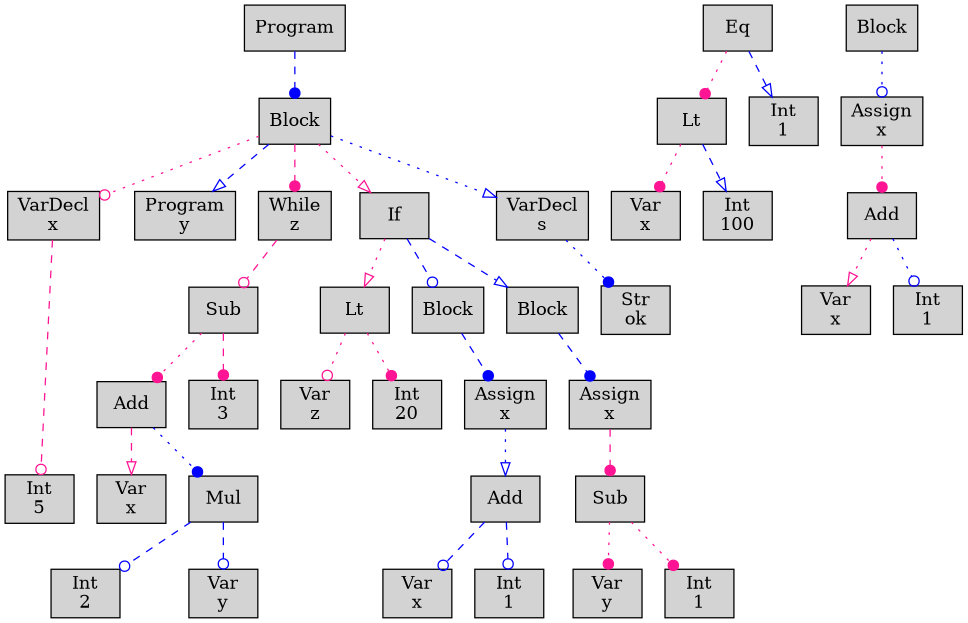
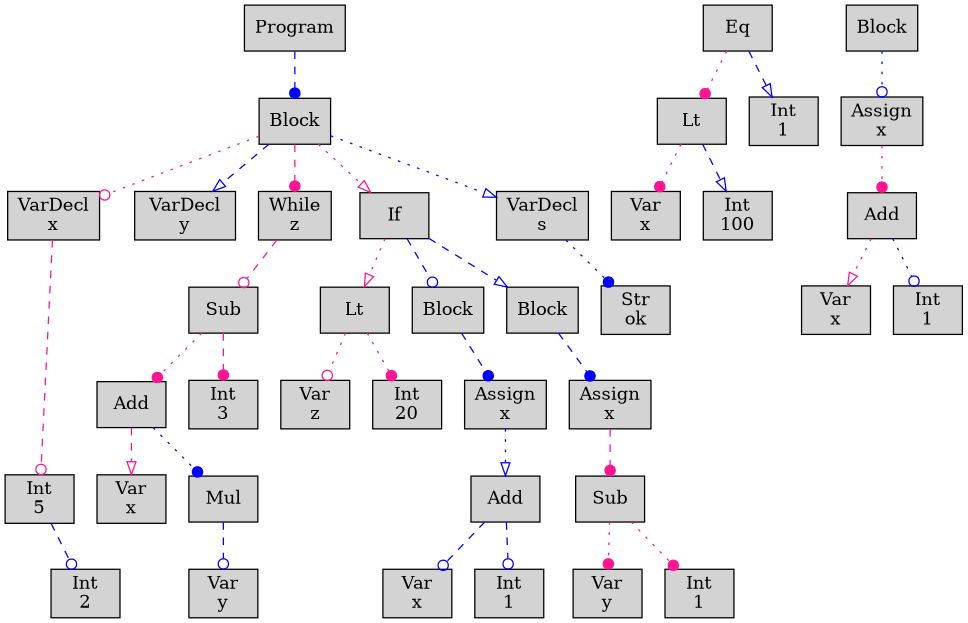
node "Program y": label "Program y" -> "VarDecl y"
edge "Mul" -> "Int 2": now "Int 5" -> "Int 2"
